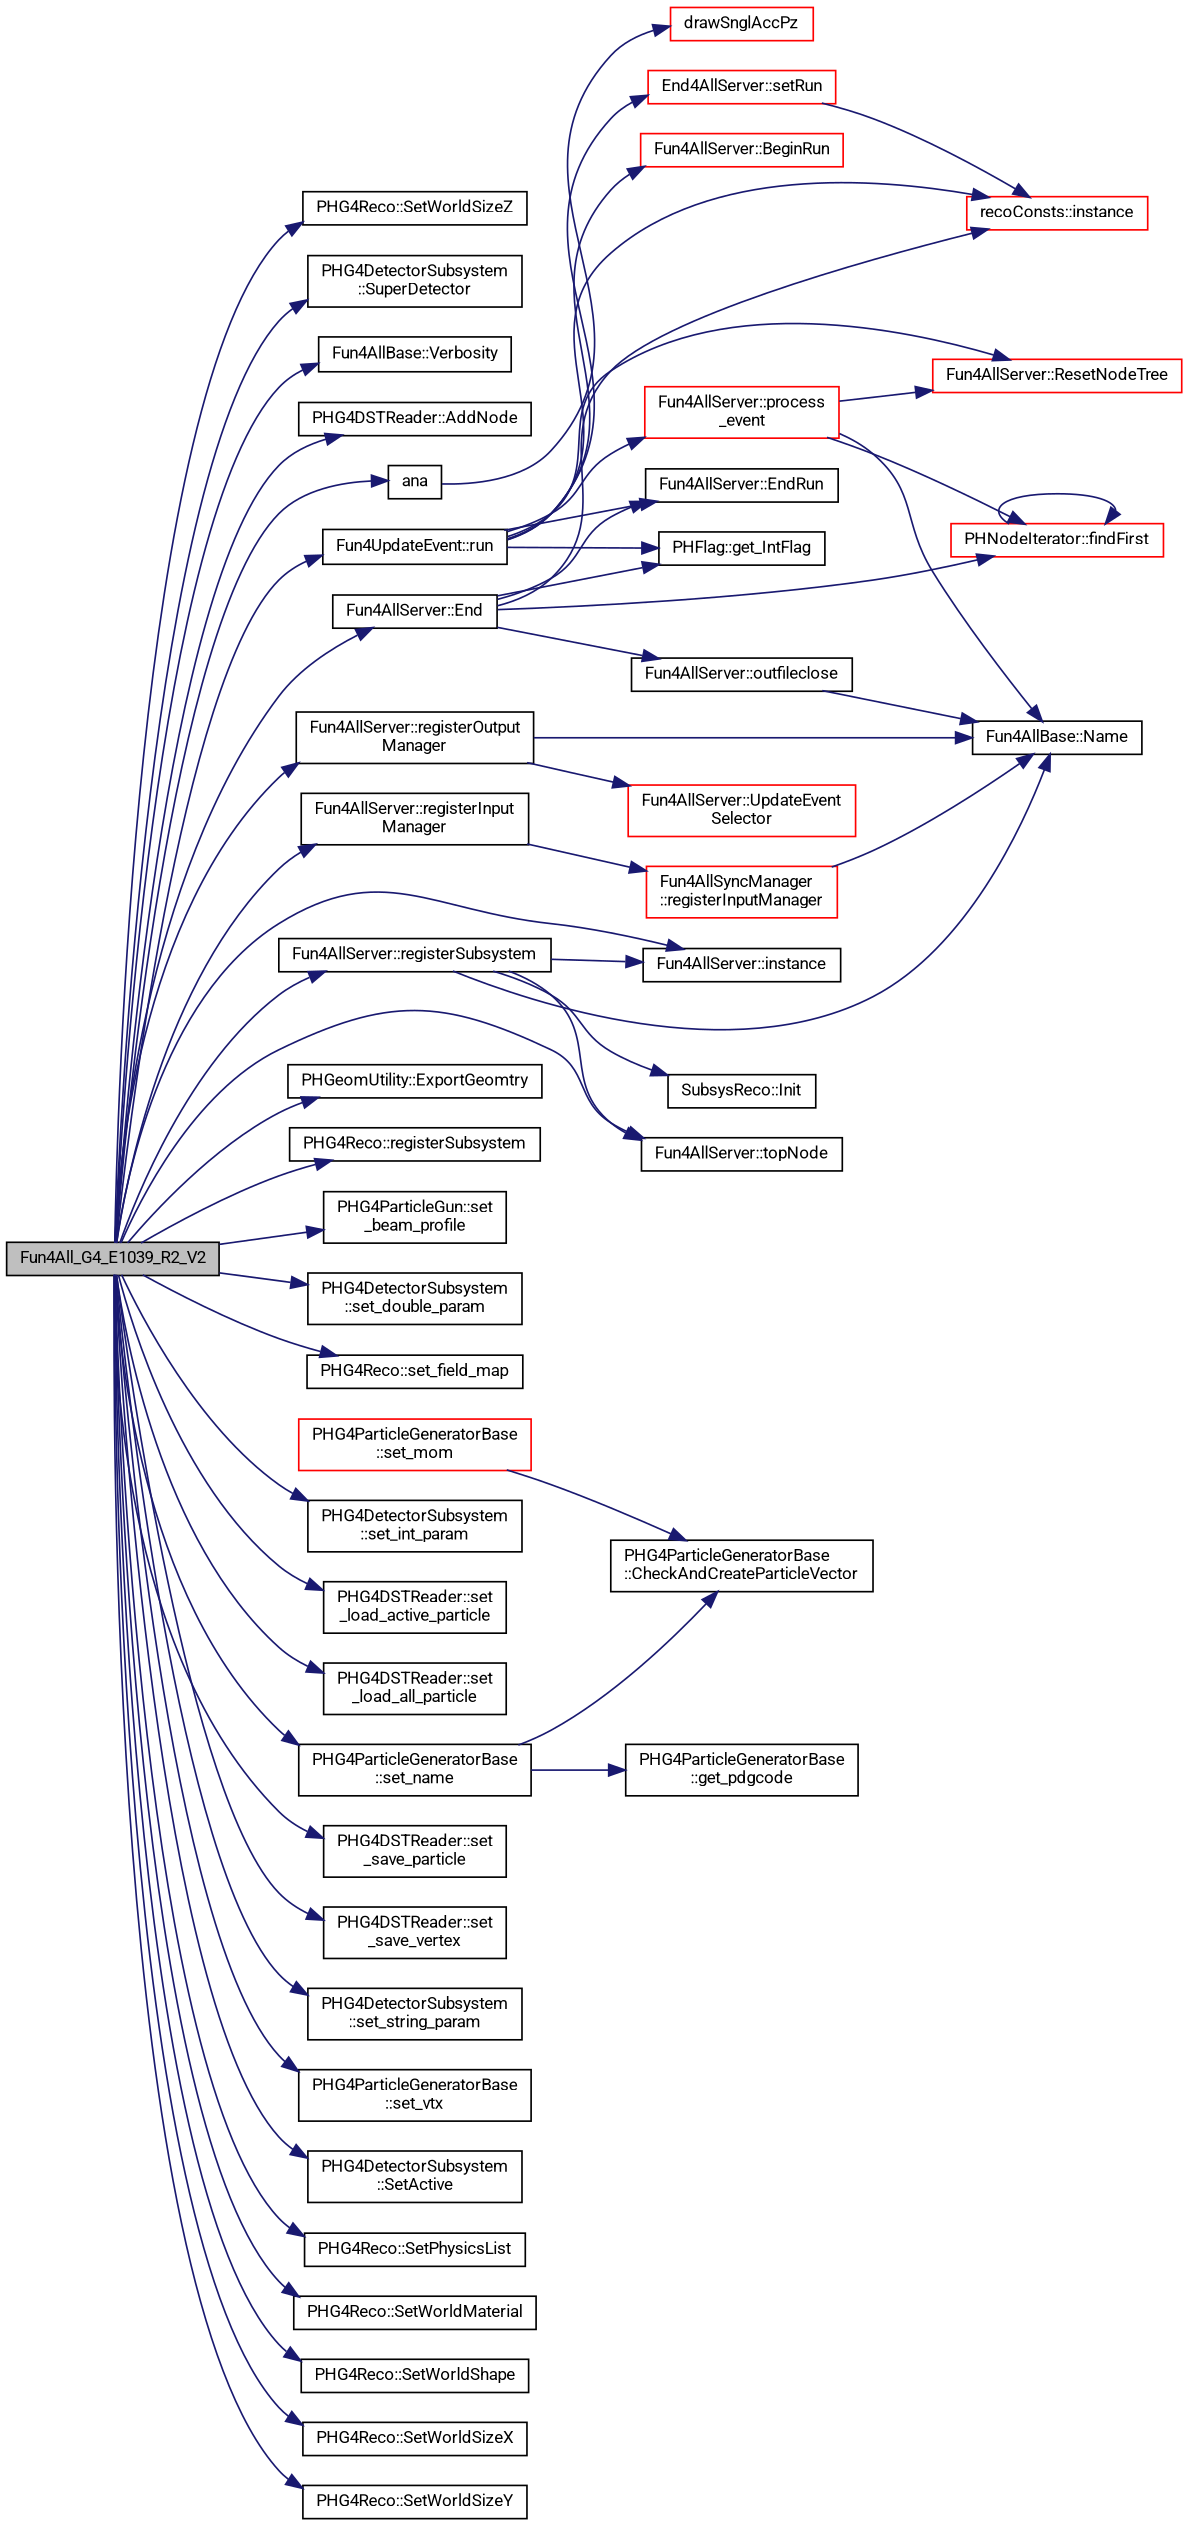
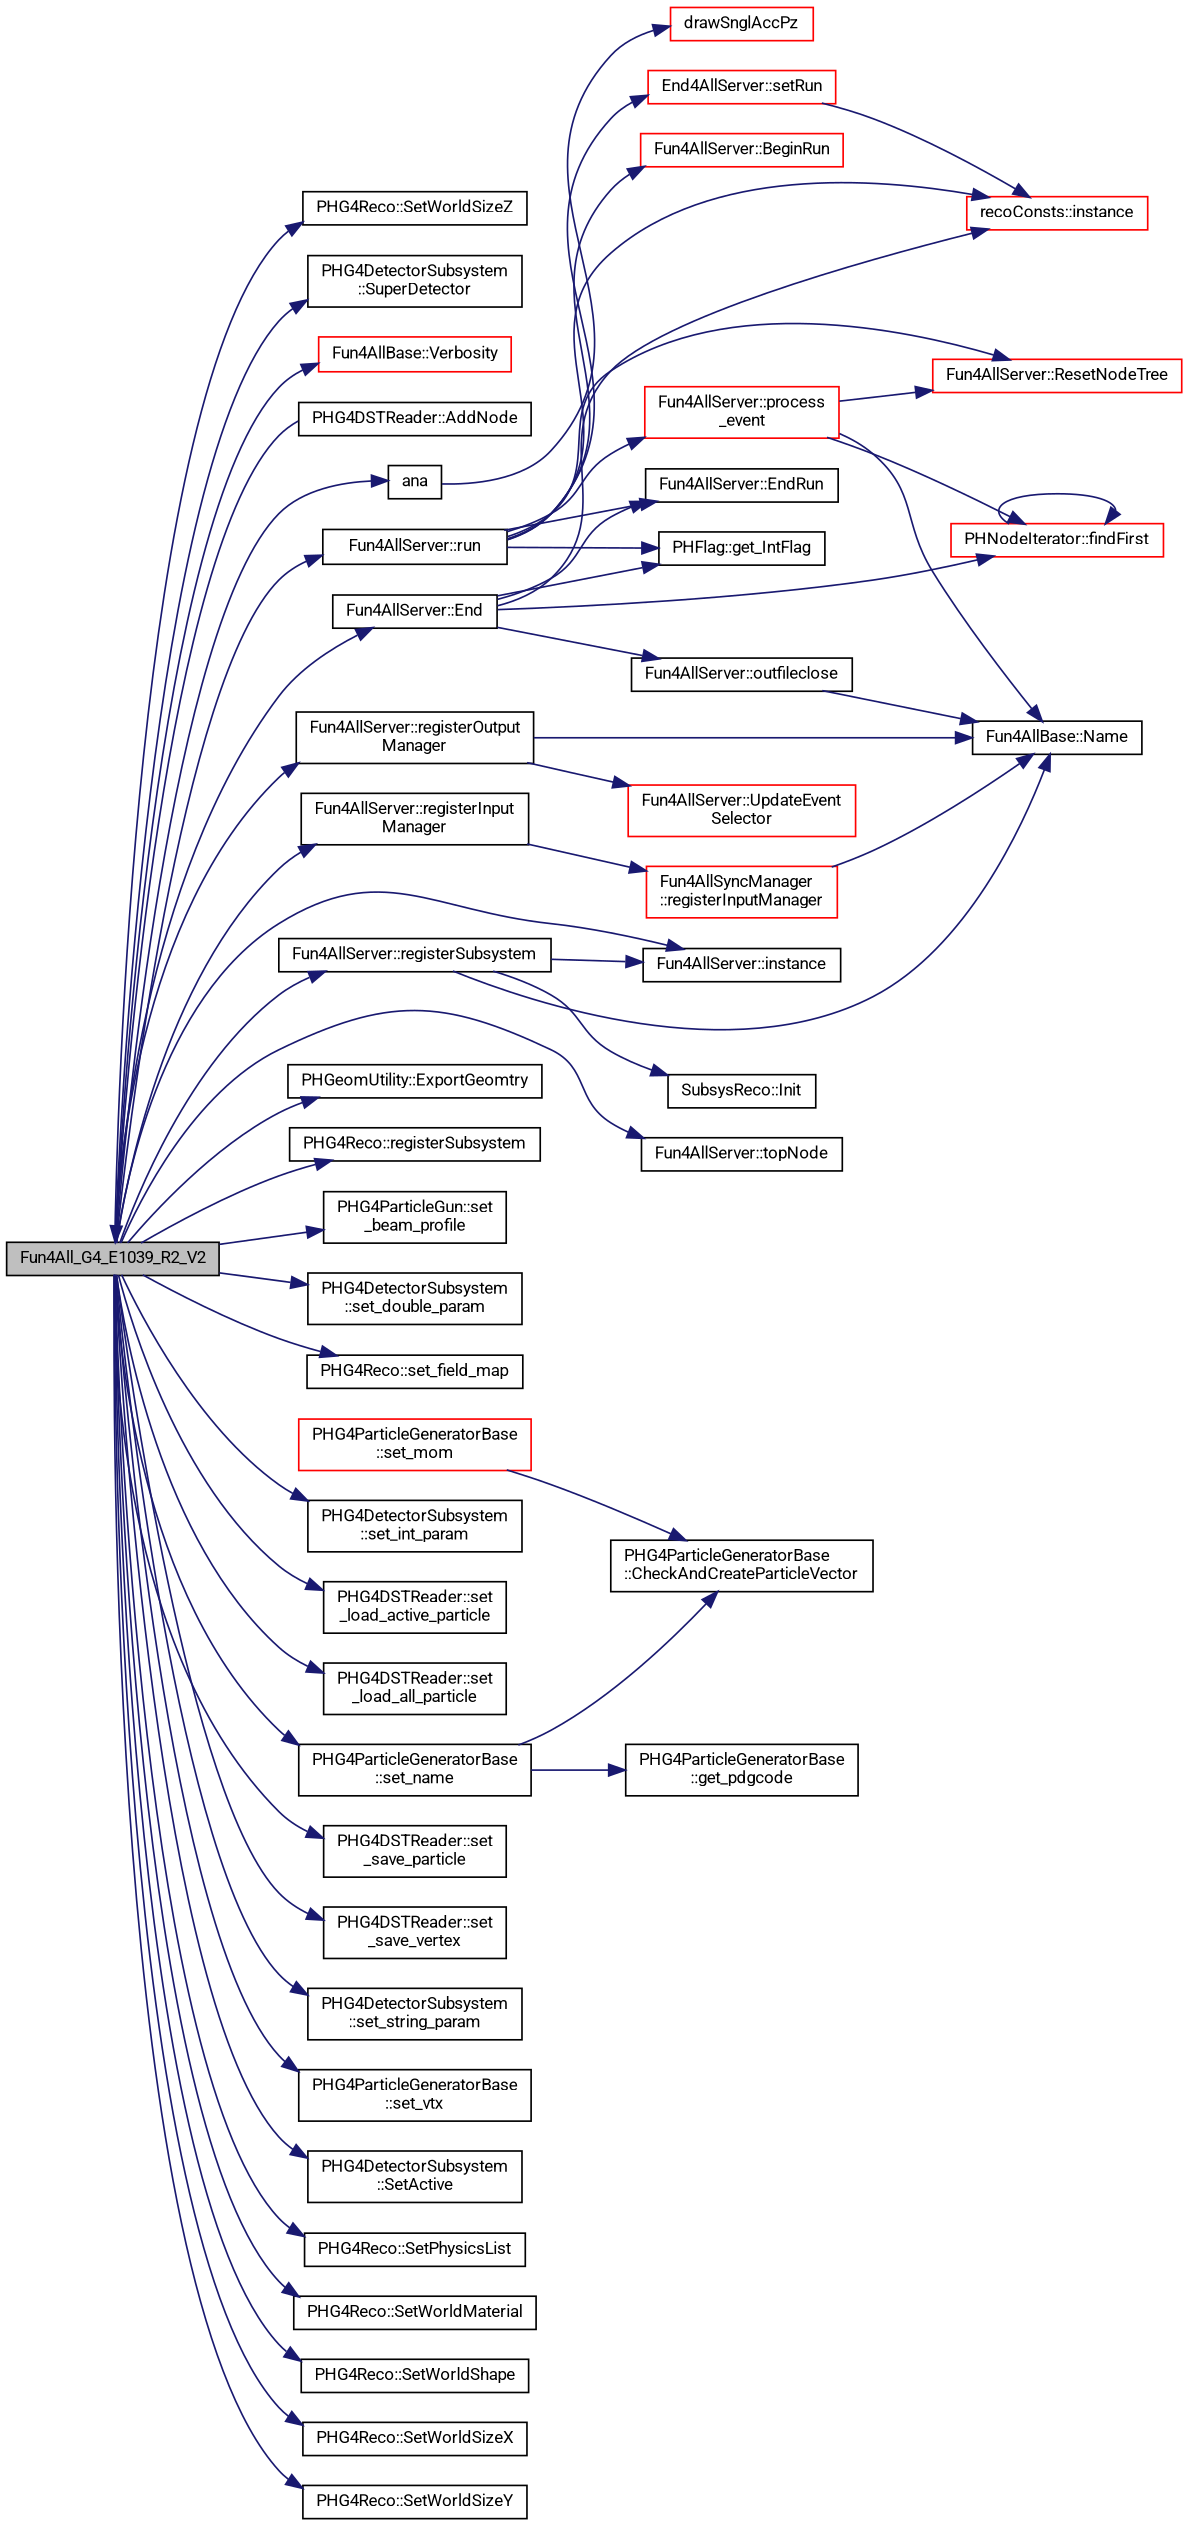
node "Fun4AllBase::Verbosity": color black -> red
node "Fun4UpdateEvent::run": label "Fun4UpdateEvent::run" -> "Fun4AllServer::run"
edge "Fun4All_G4_E1039_R2_V2" -> "PHG4DSTReader::AddNode": reversed
edge "Fun4AllServer::registerSubsystem" -> "Fun4AllServer::topNode": removed
